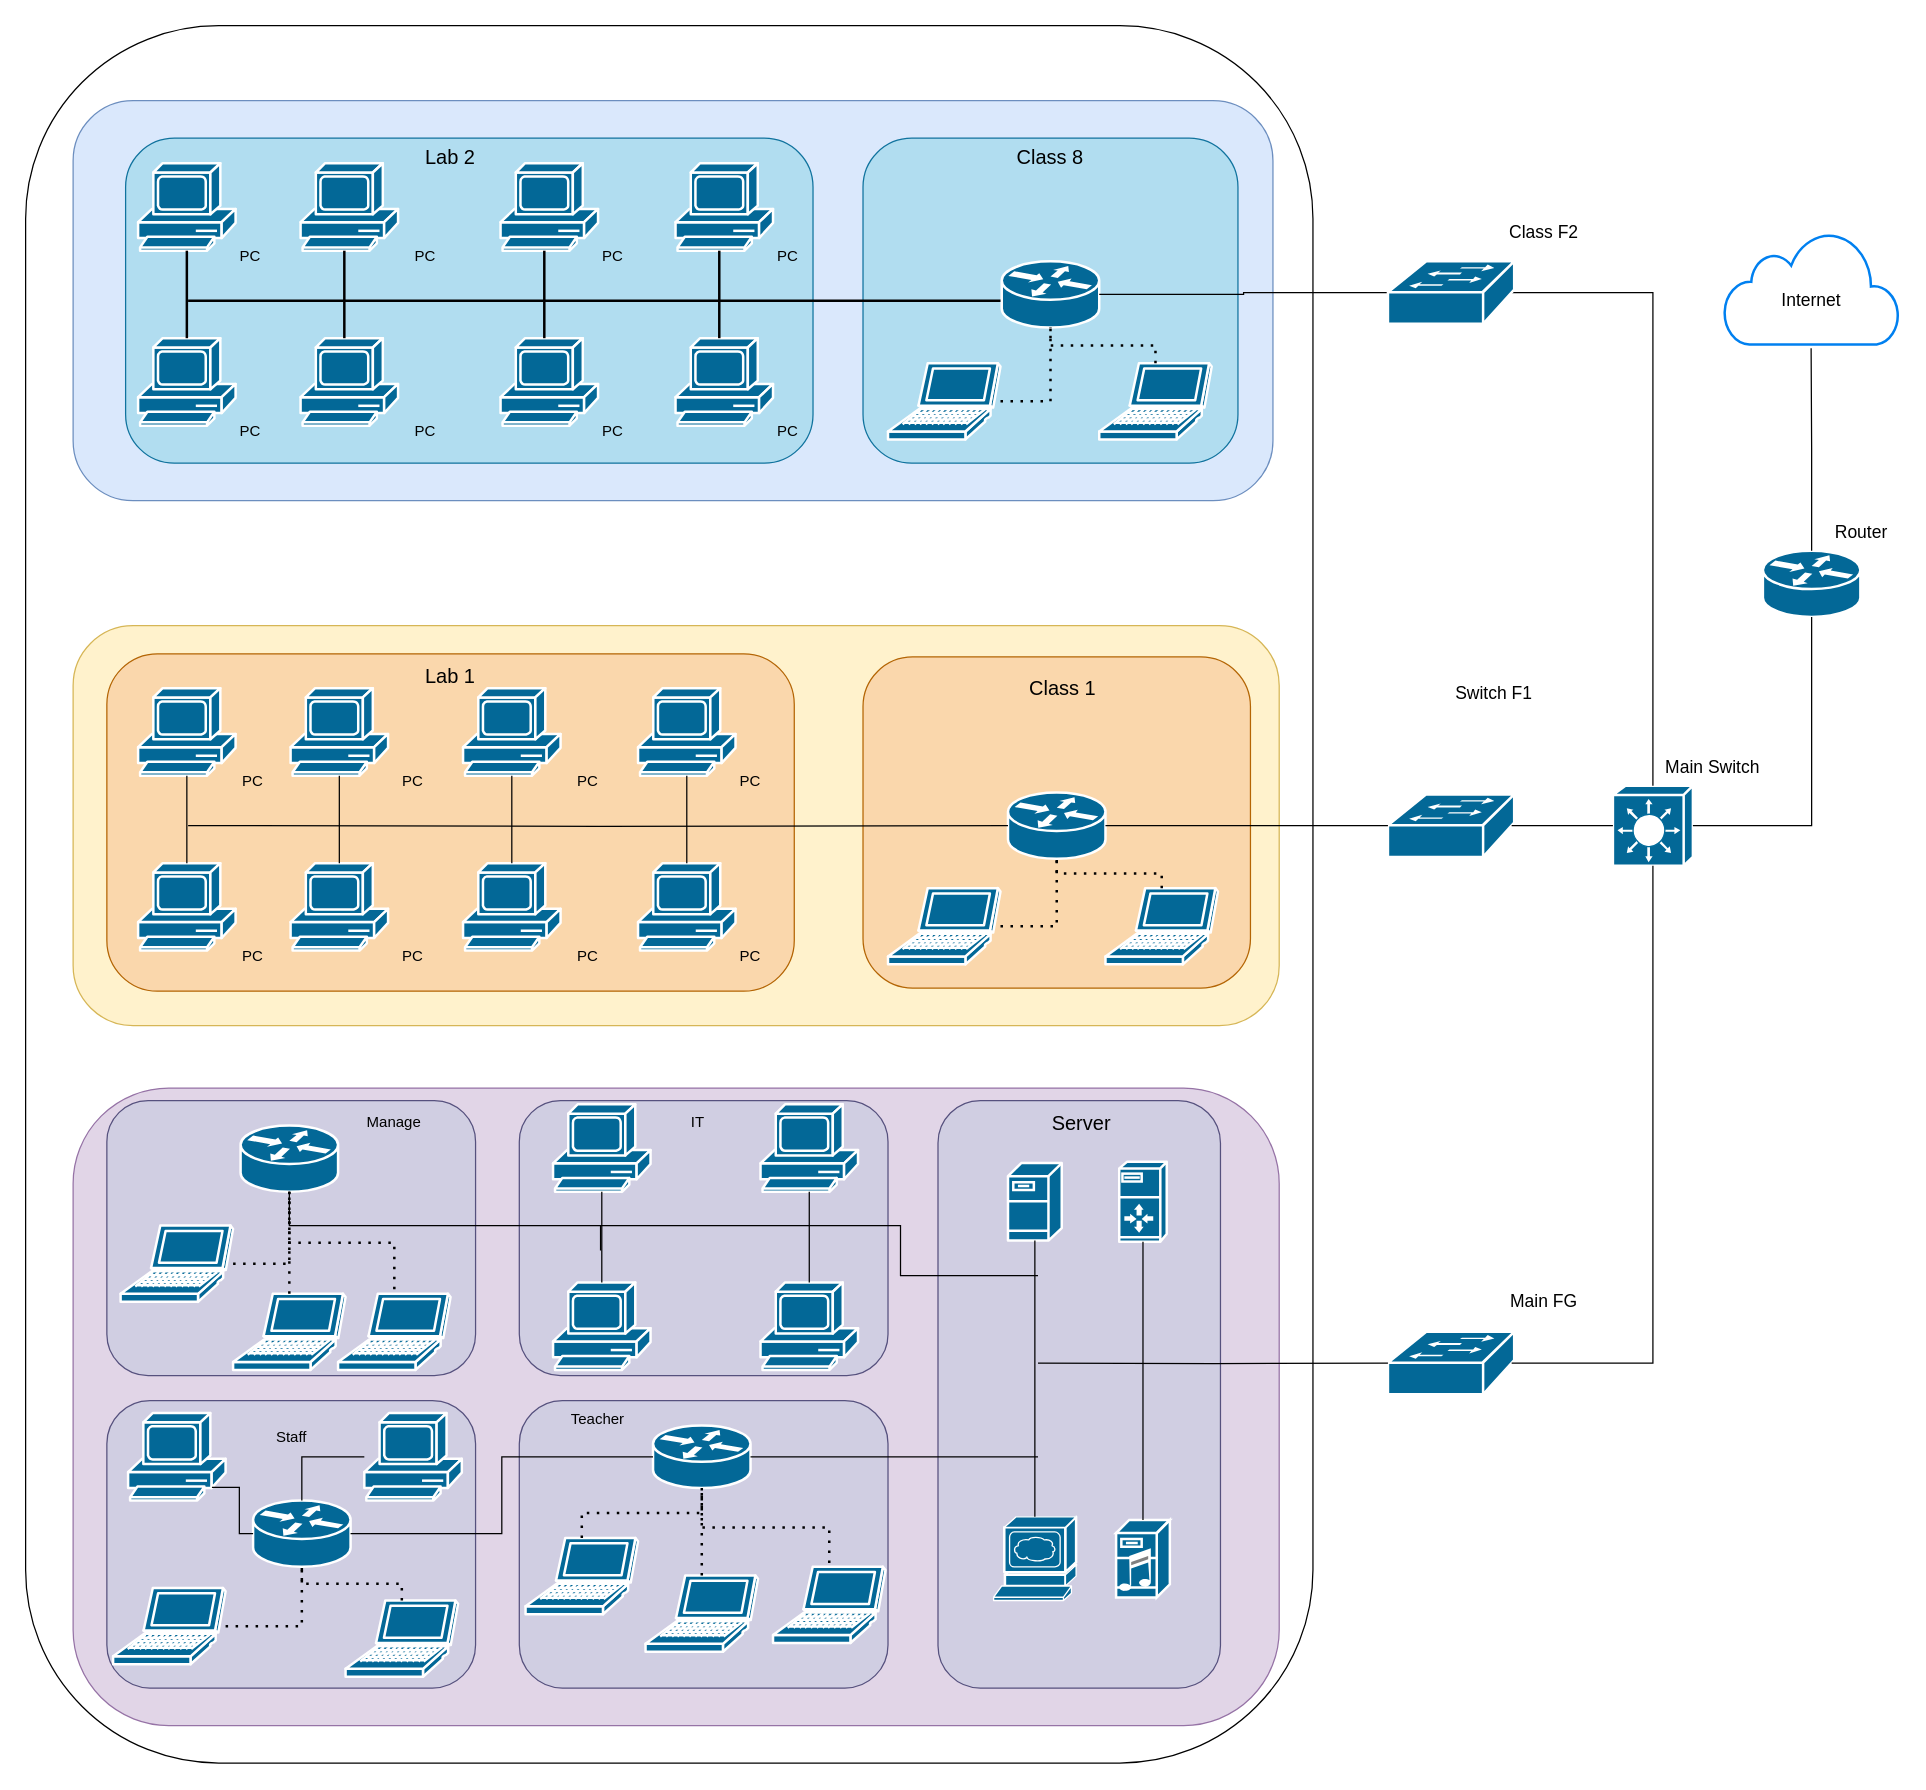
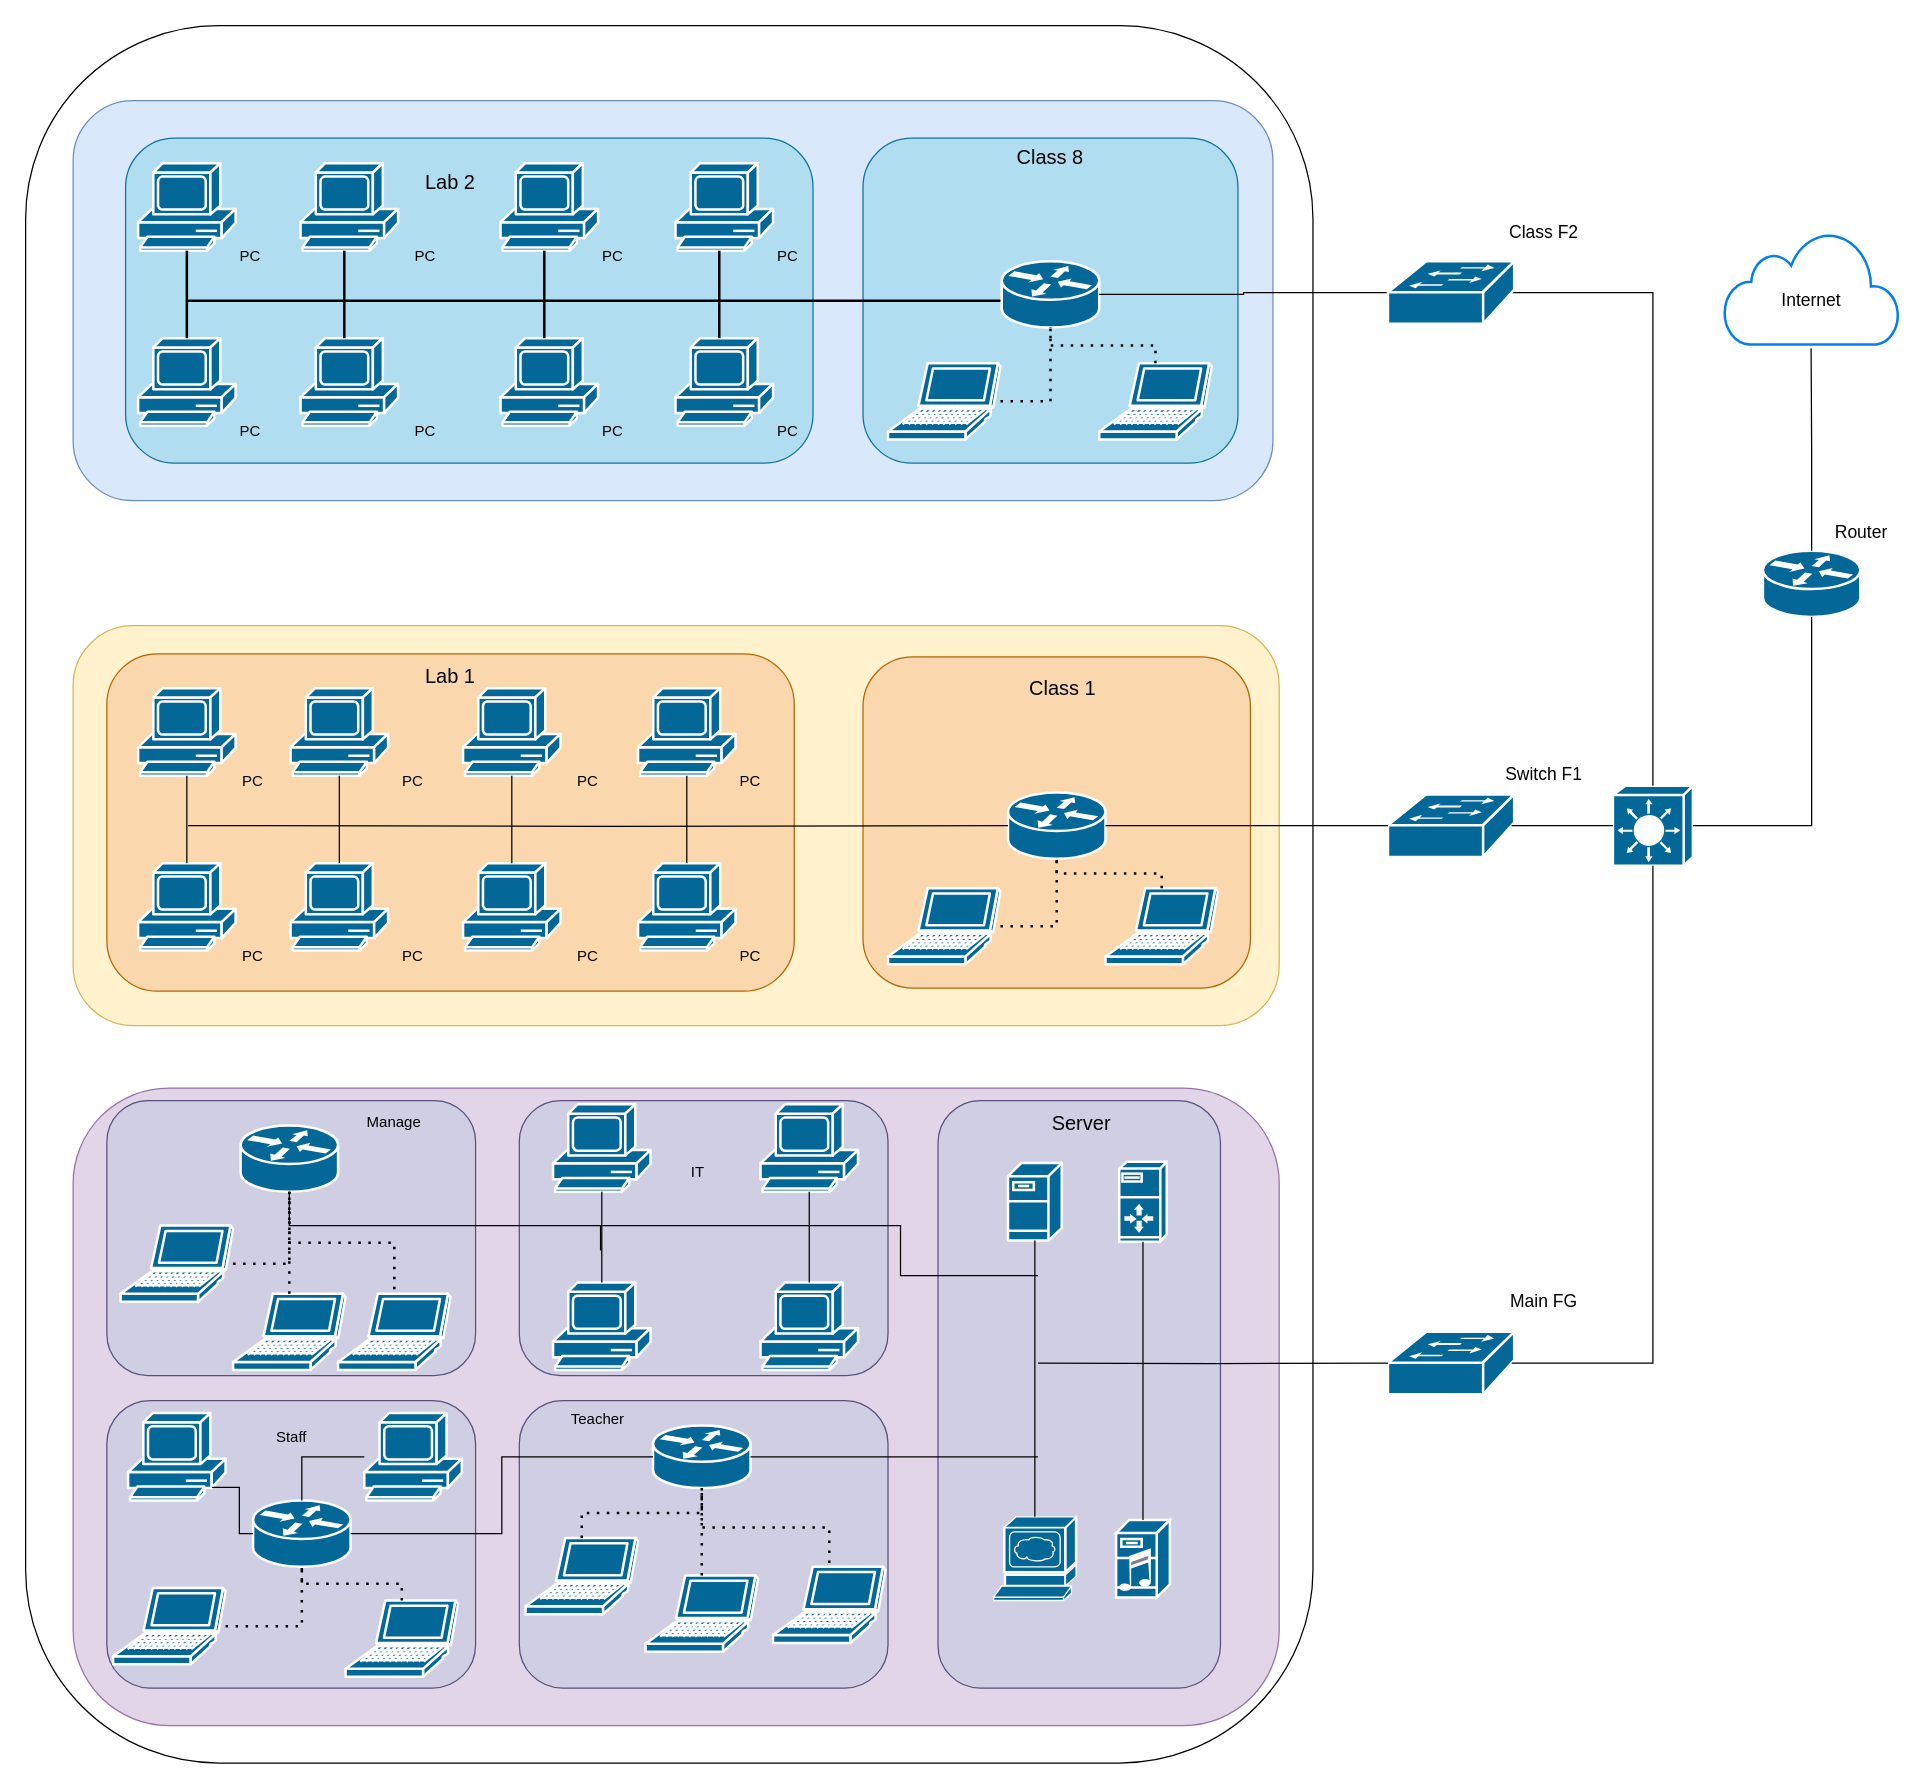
node "Lab 2": moved (451, 157) -> (451, 182)
node "Switch F1": moved (1494, 693) -> (1544, 774)
node "Main Switch": removed
node "IT": moved (698, 1123) -> (698, 1173)
